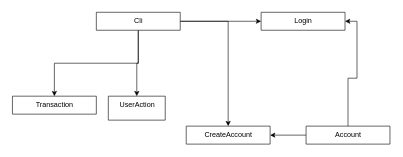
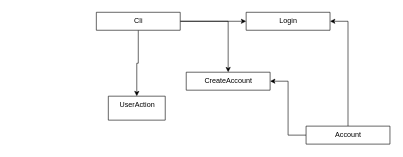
node "Login": moved (303, 21) -> (288, 21)
edge "Cli" -> "Transaction": removed
node "Transaction": removed
node "CreateAccount": moved (228, 135) -> (228, 81)
